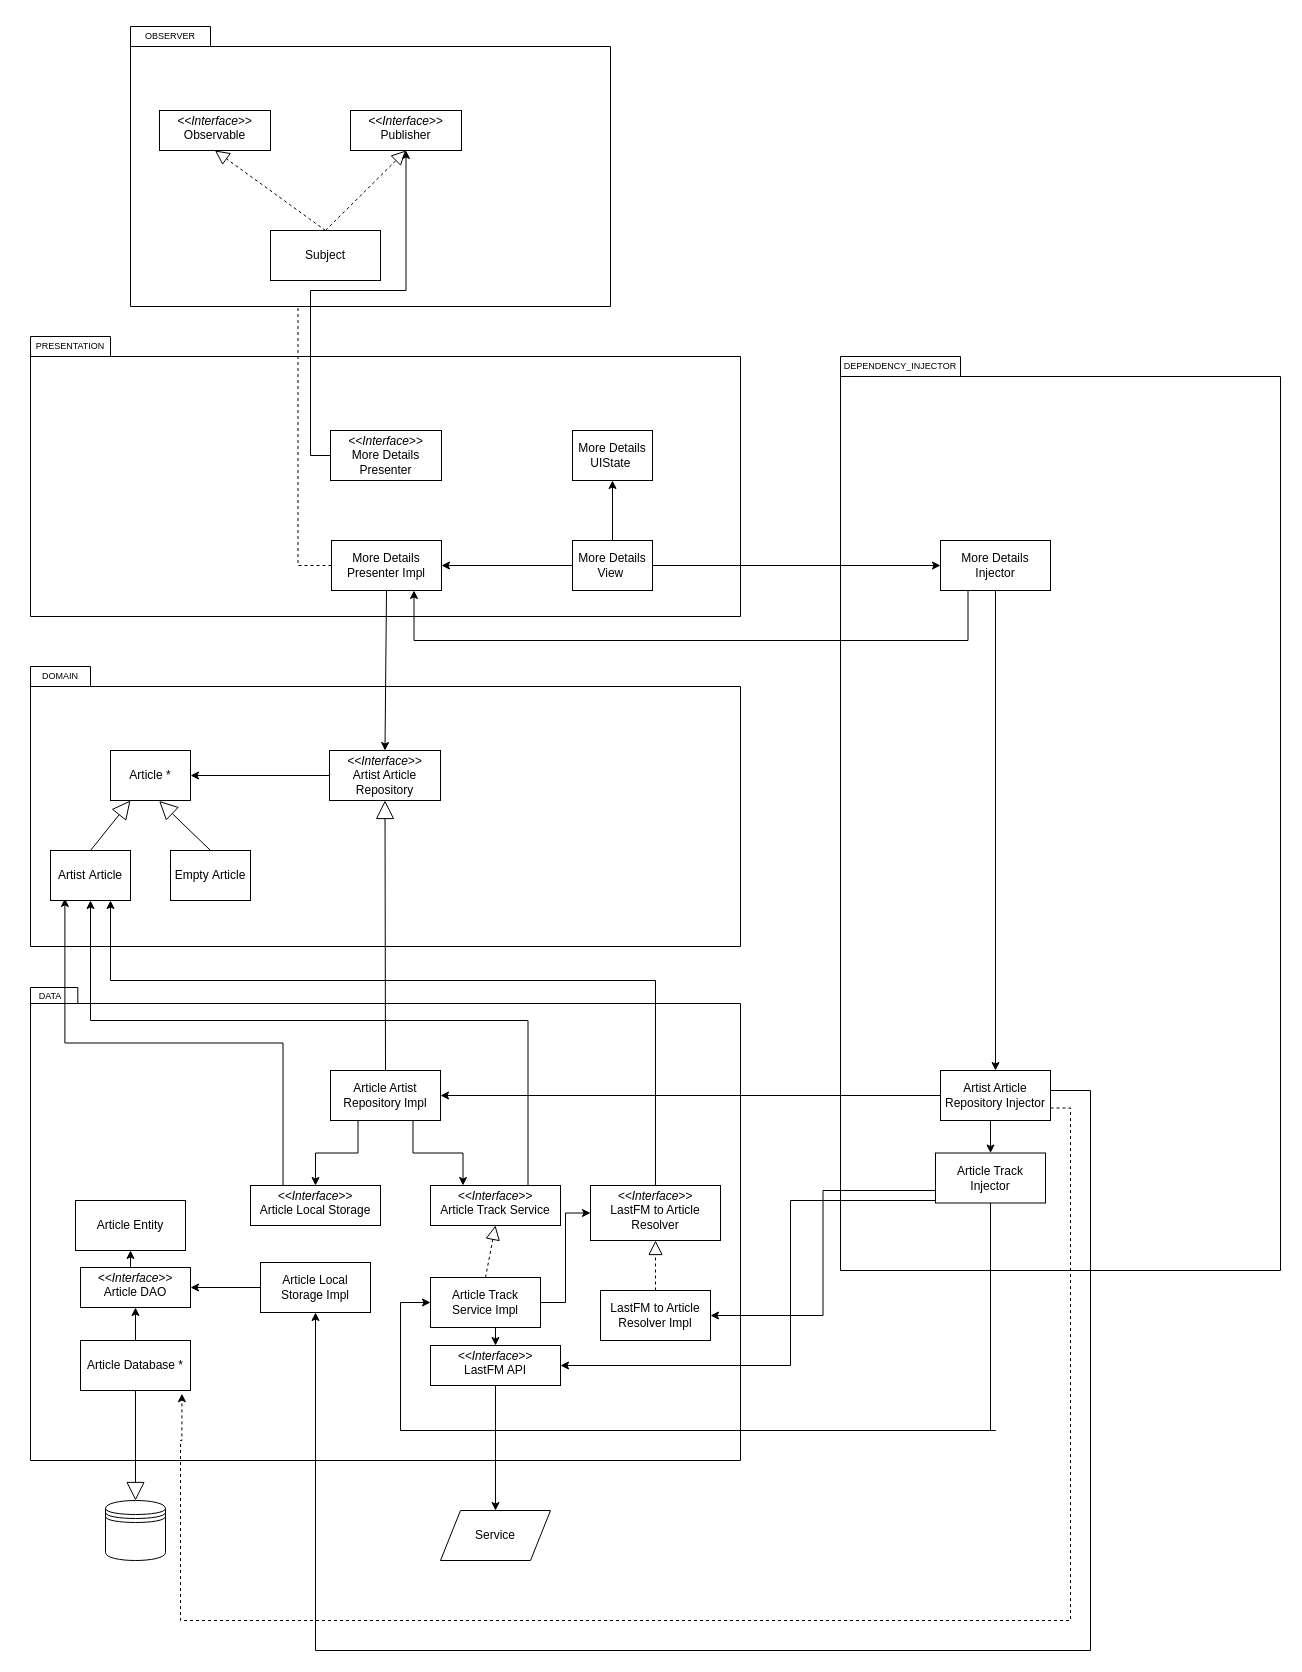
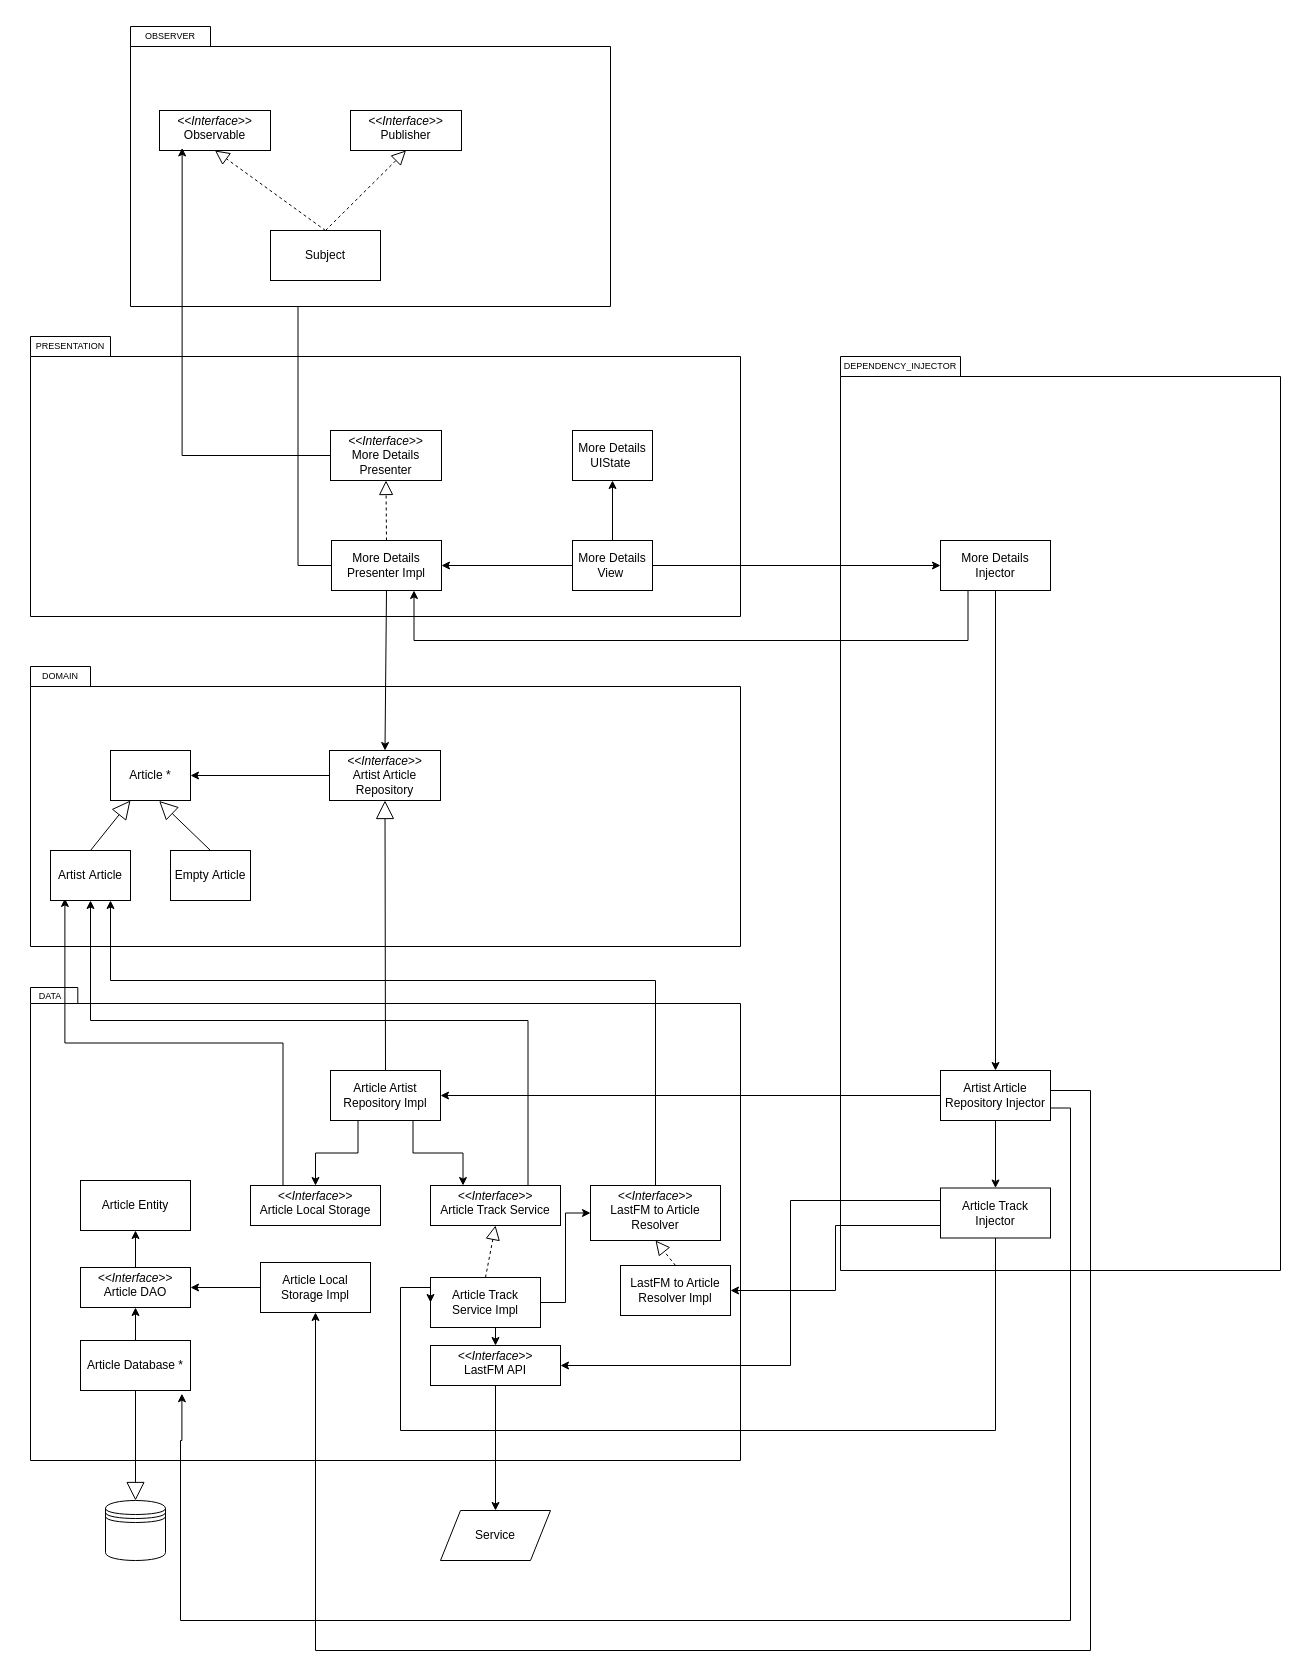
edge "<<Interface>> More Details Presenter" -> "<<Interface>> Publisher": now "<<Interface>> More Details Presenter" -> "<<Interface>> Observable"
edge "More Details Presenter Impl" -> "Subject": style dashed -> solid
edge "More Details Presenter Impl" -> "<<Interface>> More Details Presenter": added
node "Article Track Injector": moved (991, 1178) -> (996, 1213)
node "Article Entity": moved (131, 1226) -> (136, 1206)
node "LastFM to Article Resolver Impl": moved (656, 1316) -> (676, 1291)
edge "Artist Article Repository Injector" -> "Article Database *": style dashed -> solid
